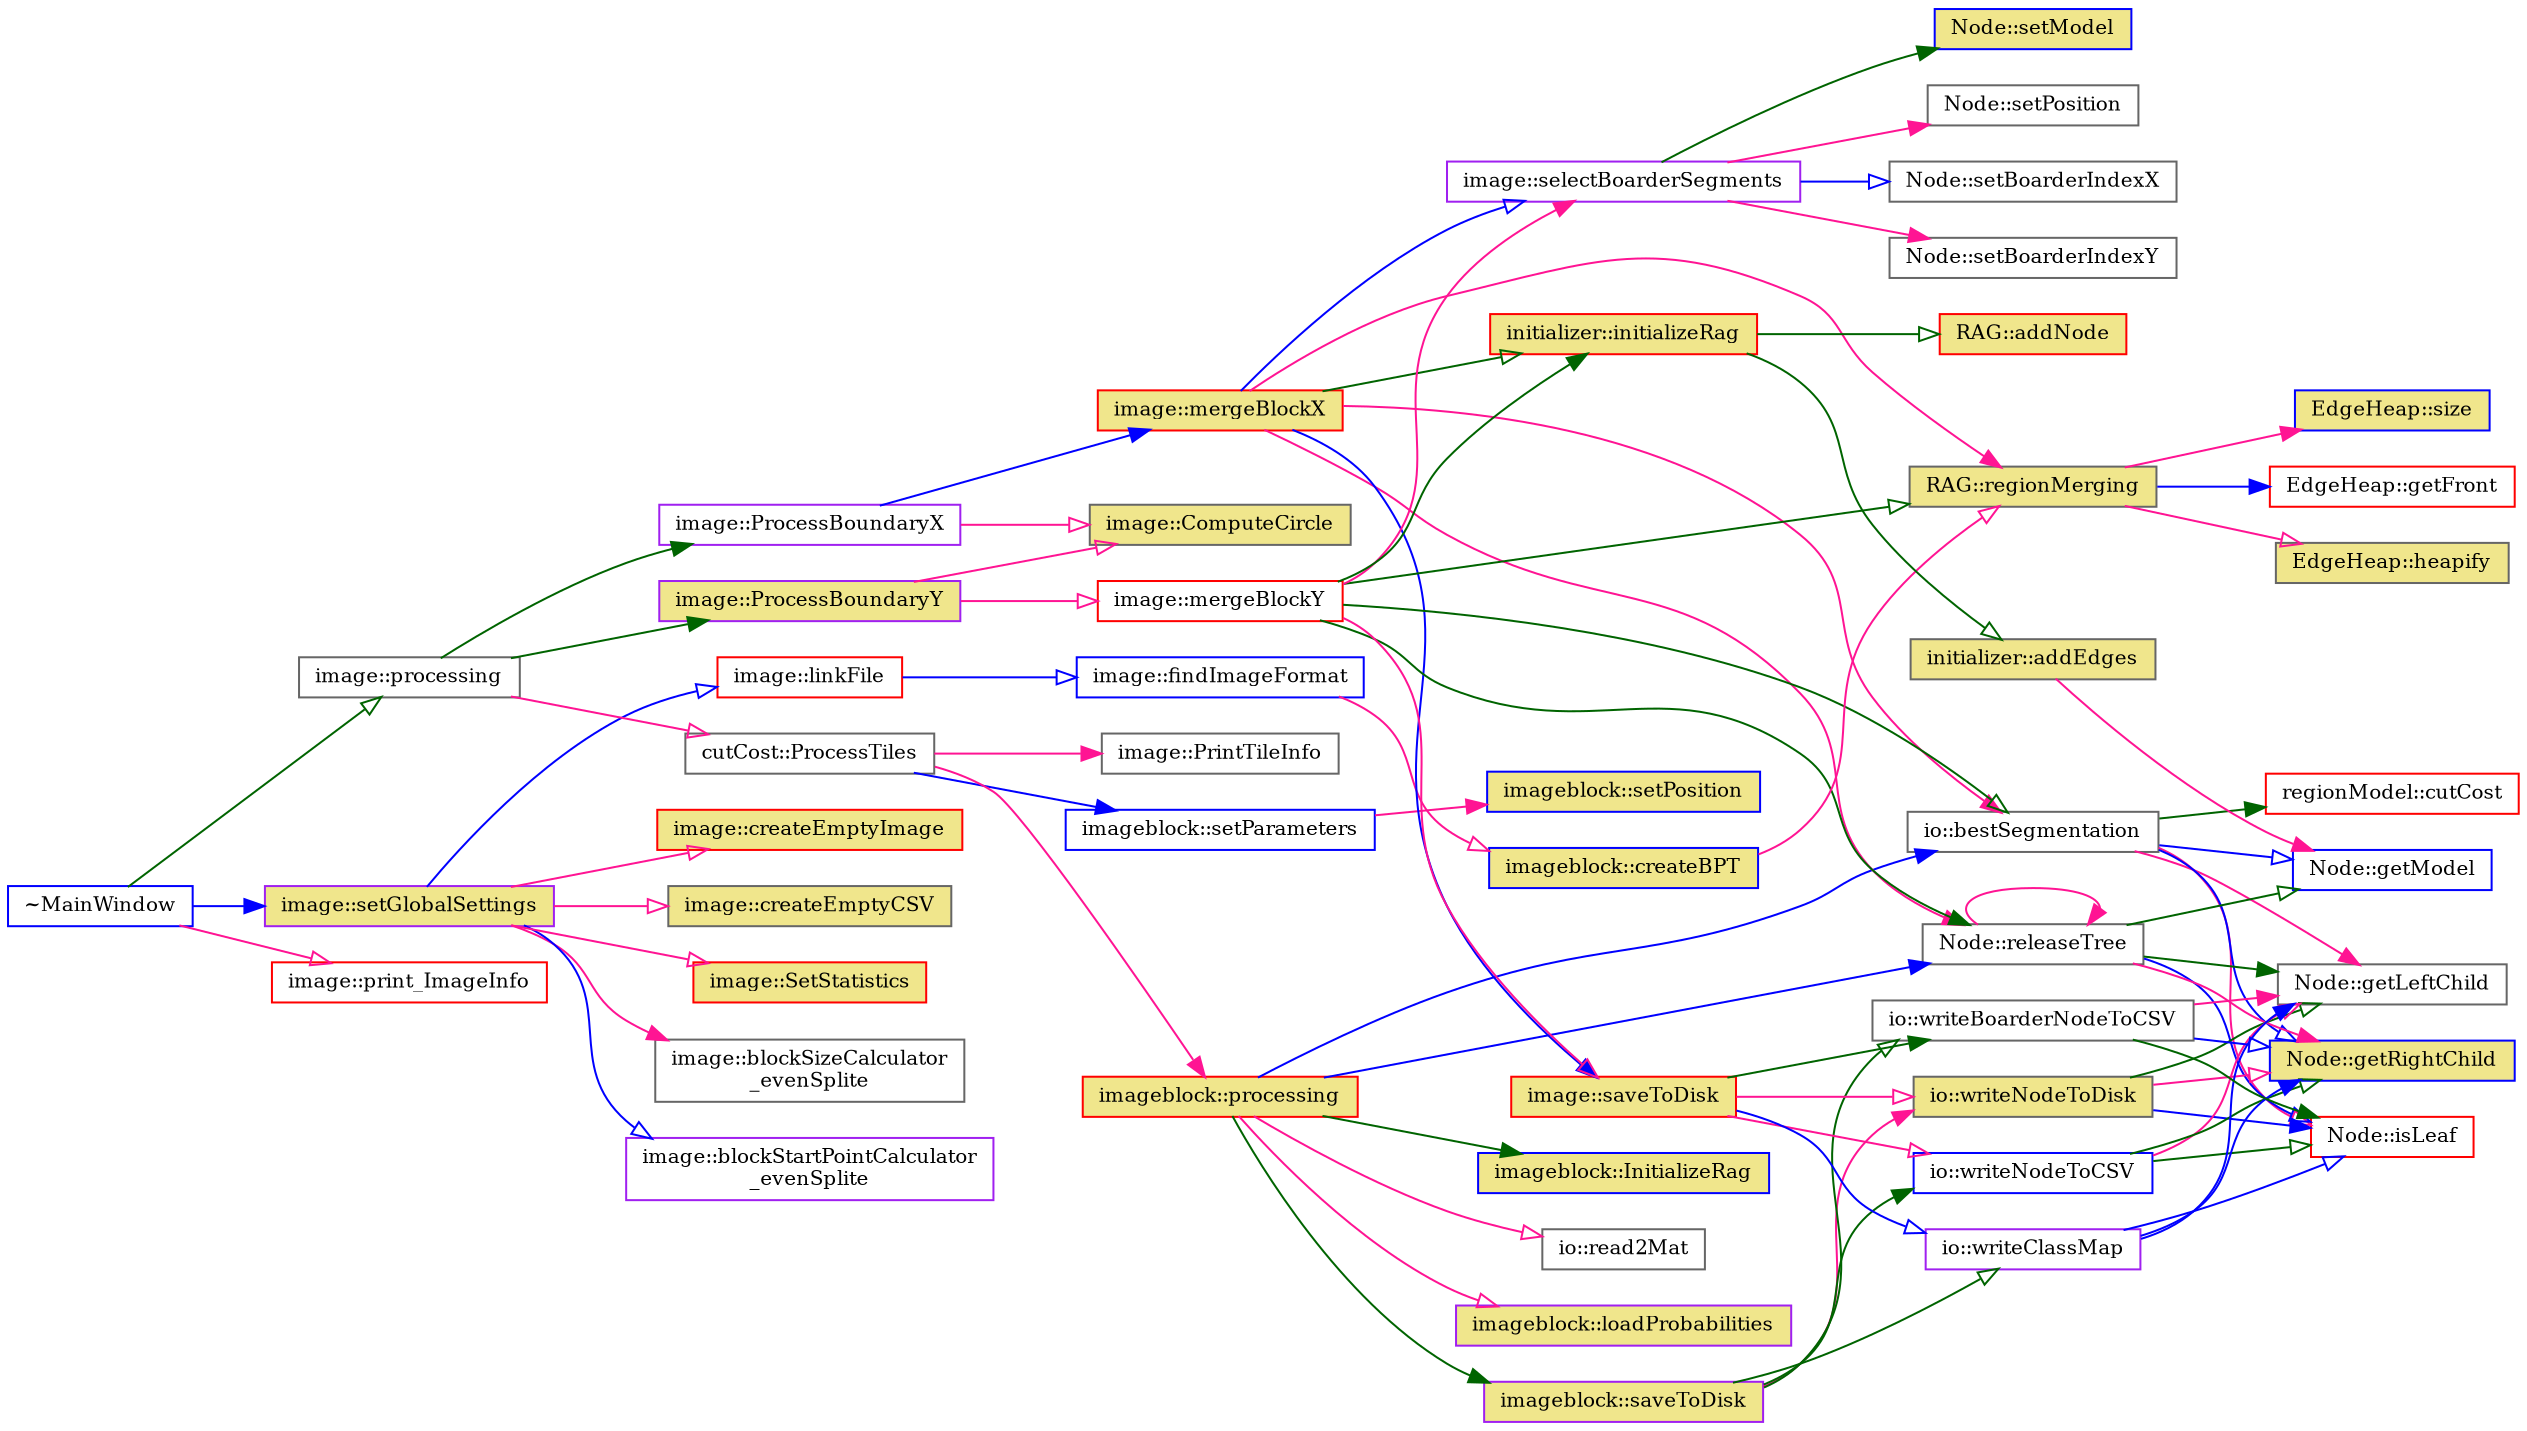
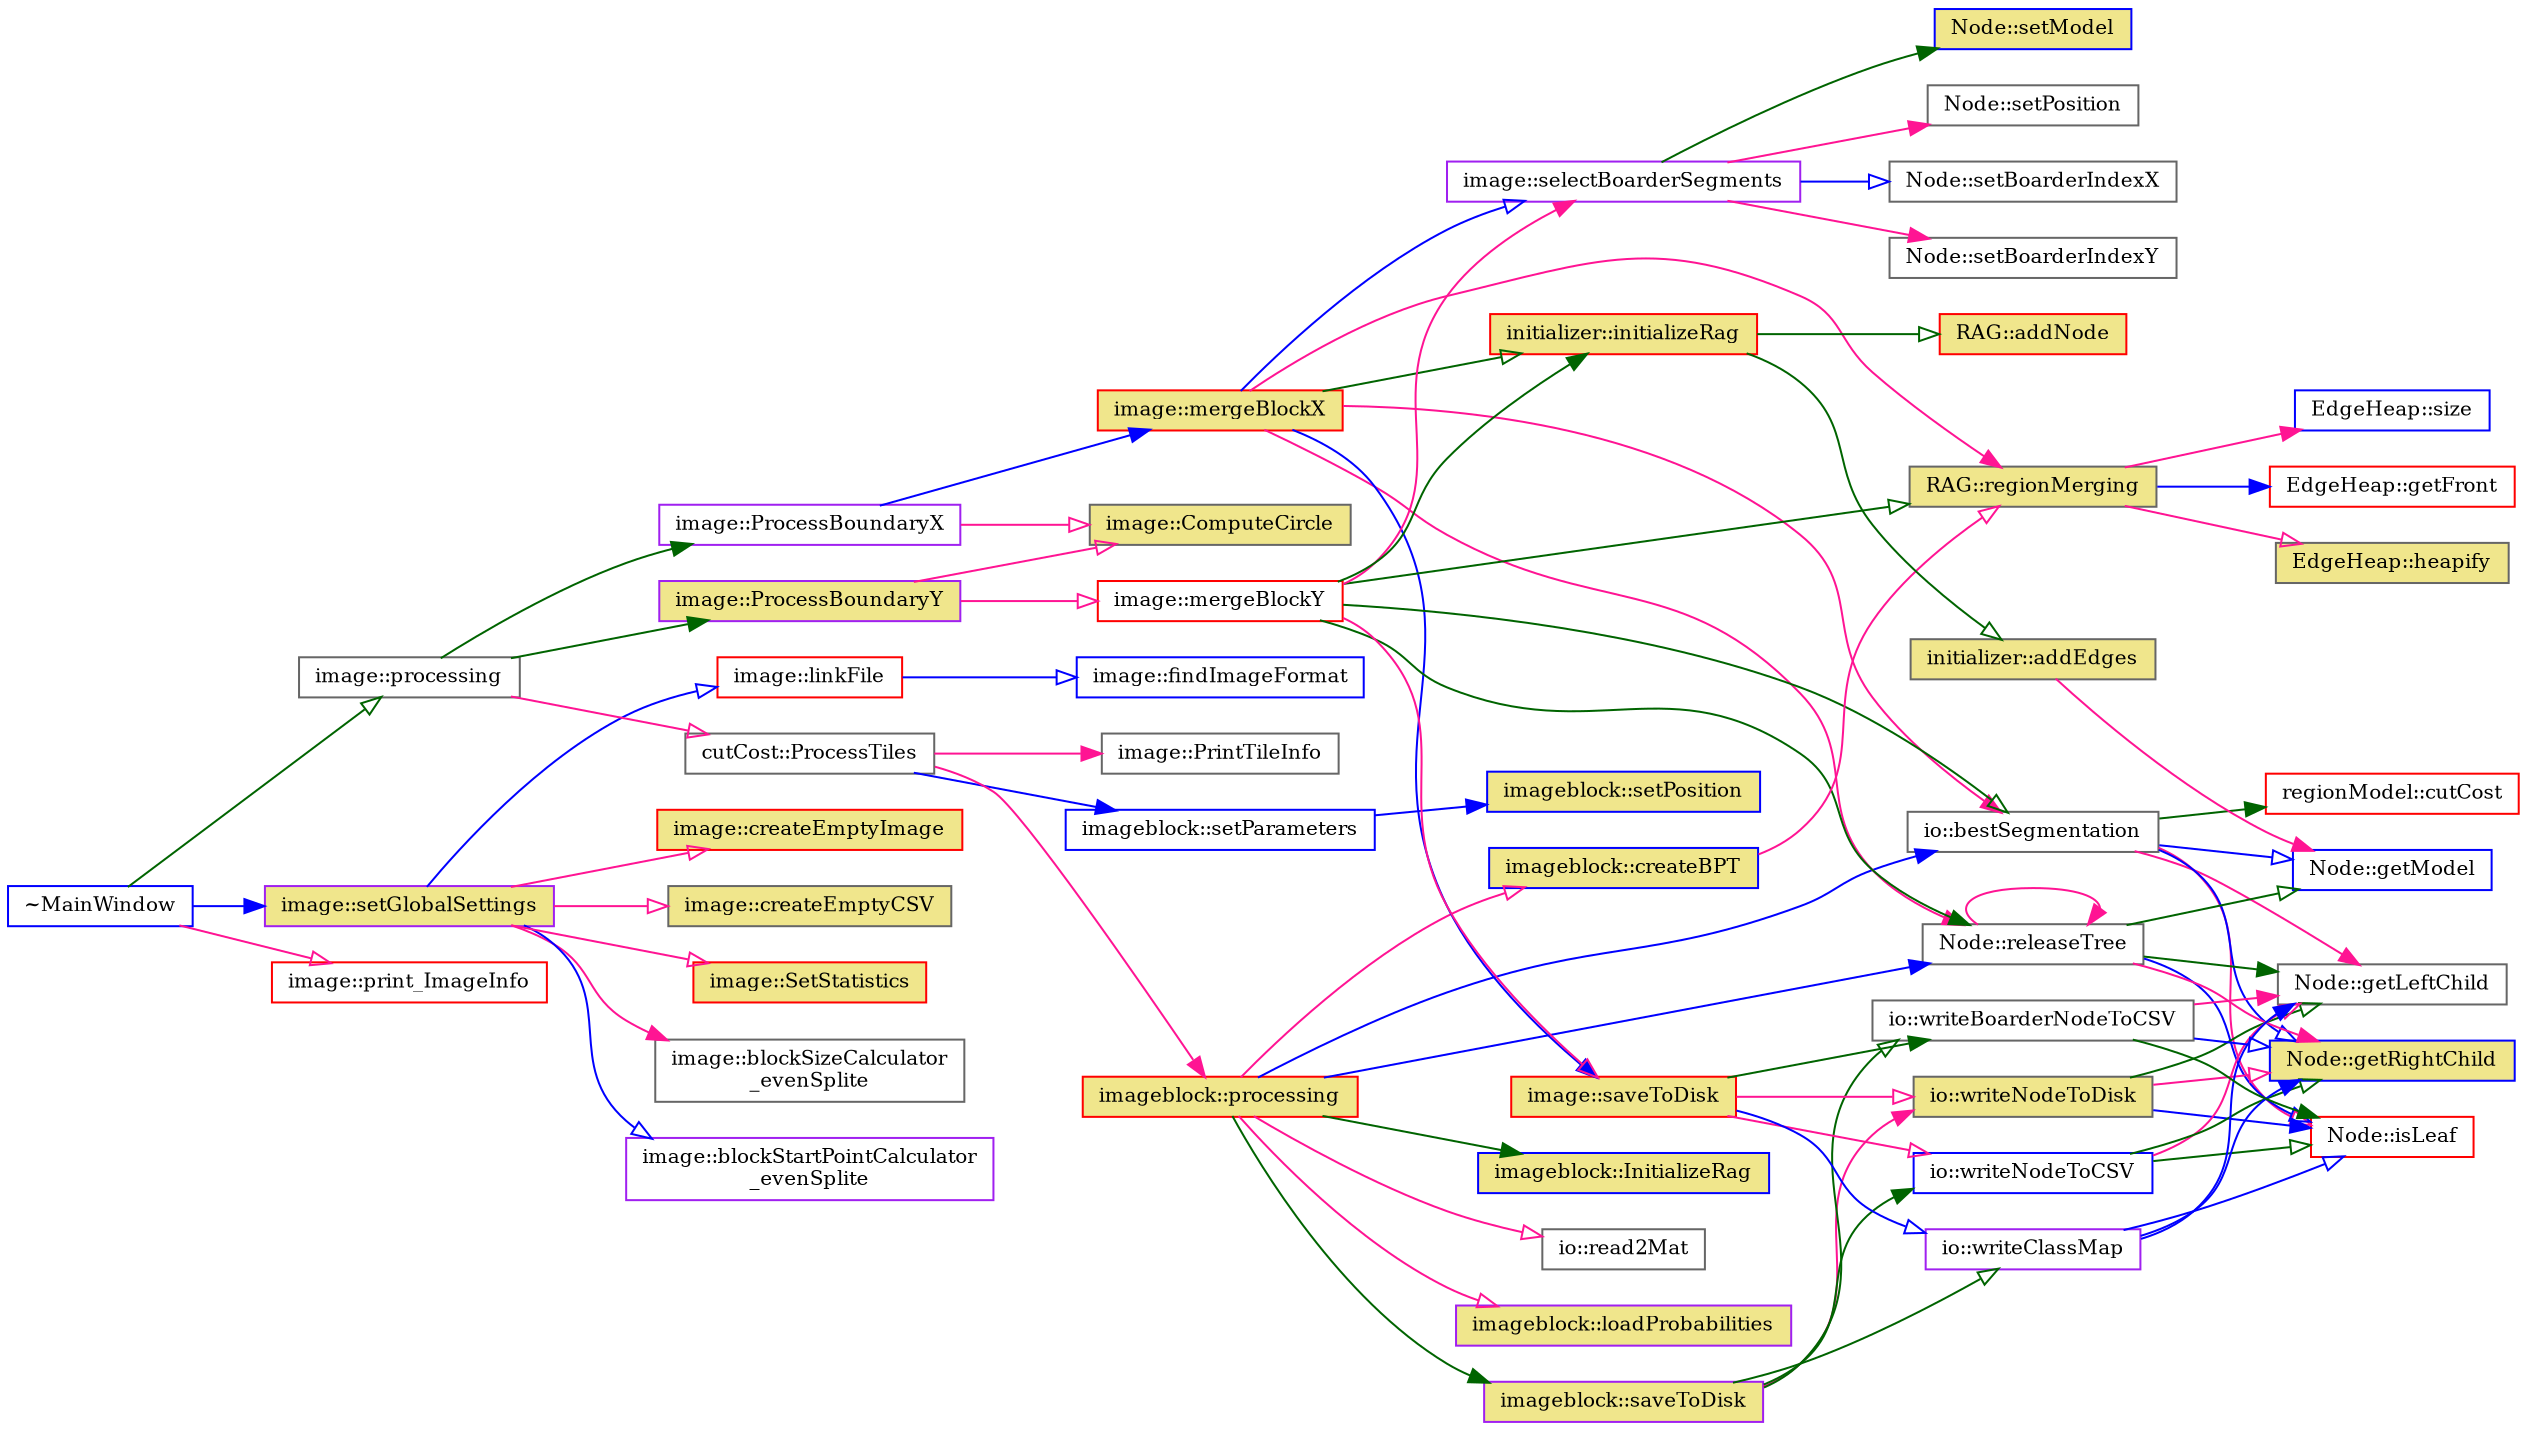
node "EdgeHeap::size": fillcolor khaki -> white
edge "image::findImageFormat" -> "imageblock::createBPT": now "imageblock::processing" -> "imageblock::createBPT"
edge "imageblock::setParameters" -> "imageblock::setPosition": color deeppink -> blue
